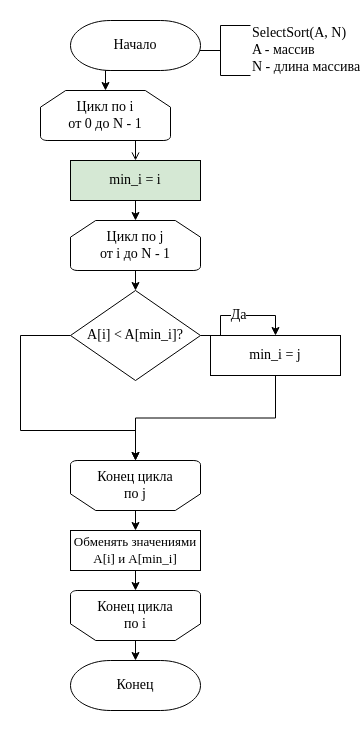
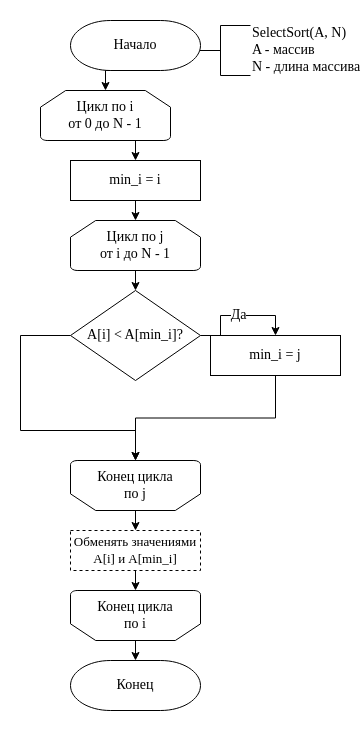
edge "Цикл по i от 0 до N - 1" -> "min_i = i": arrowhead open -> classic
node "min_i = i": fillcolor #d5e8d4 -> #ffffff
node "Обменять значениями A[i] и A[min_i]": style solid -> dashed
